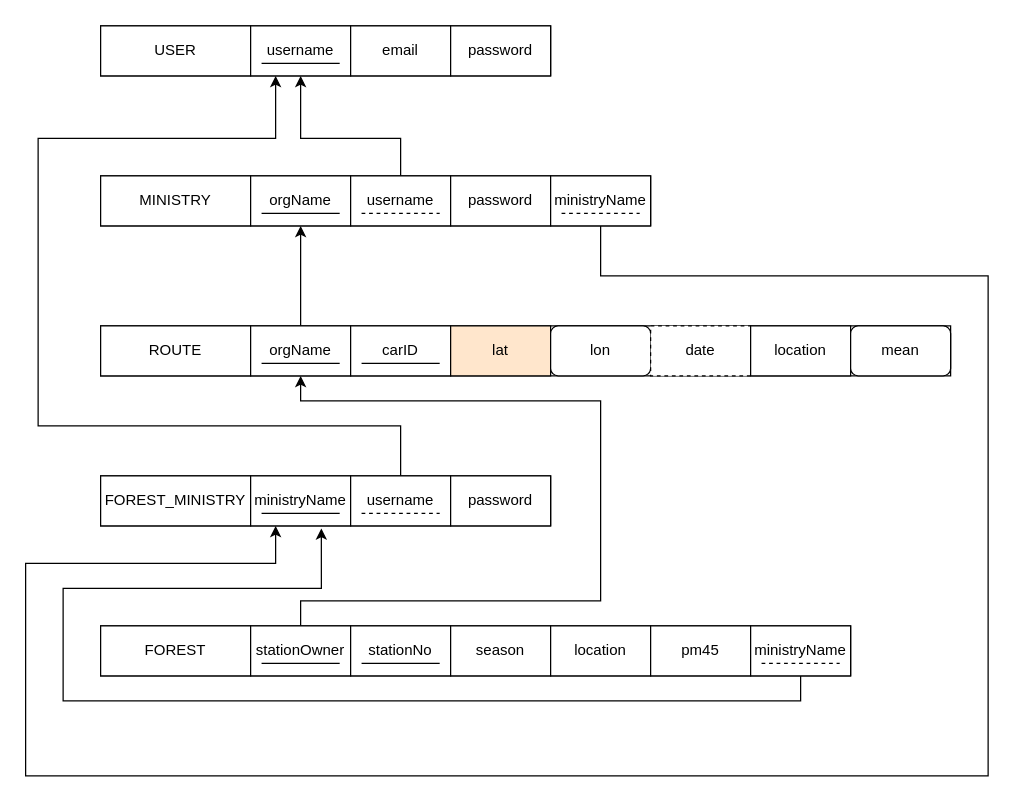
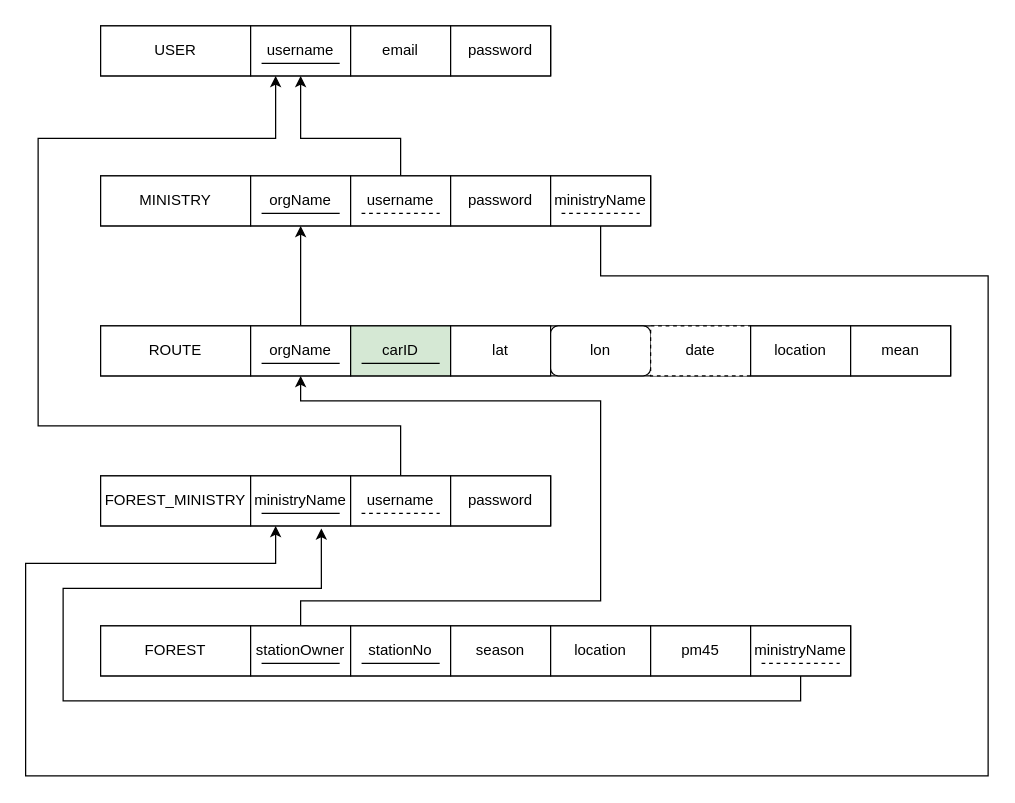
node "carID": fillcolor #ffffff -> #d5e8d4
node "lat": fillcolor #ffe6cc -> #ffffff
node "mean": shape rounded rectangle -> rectangle
